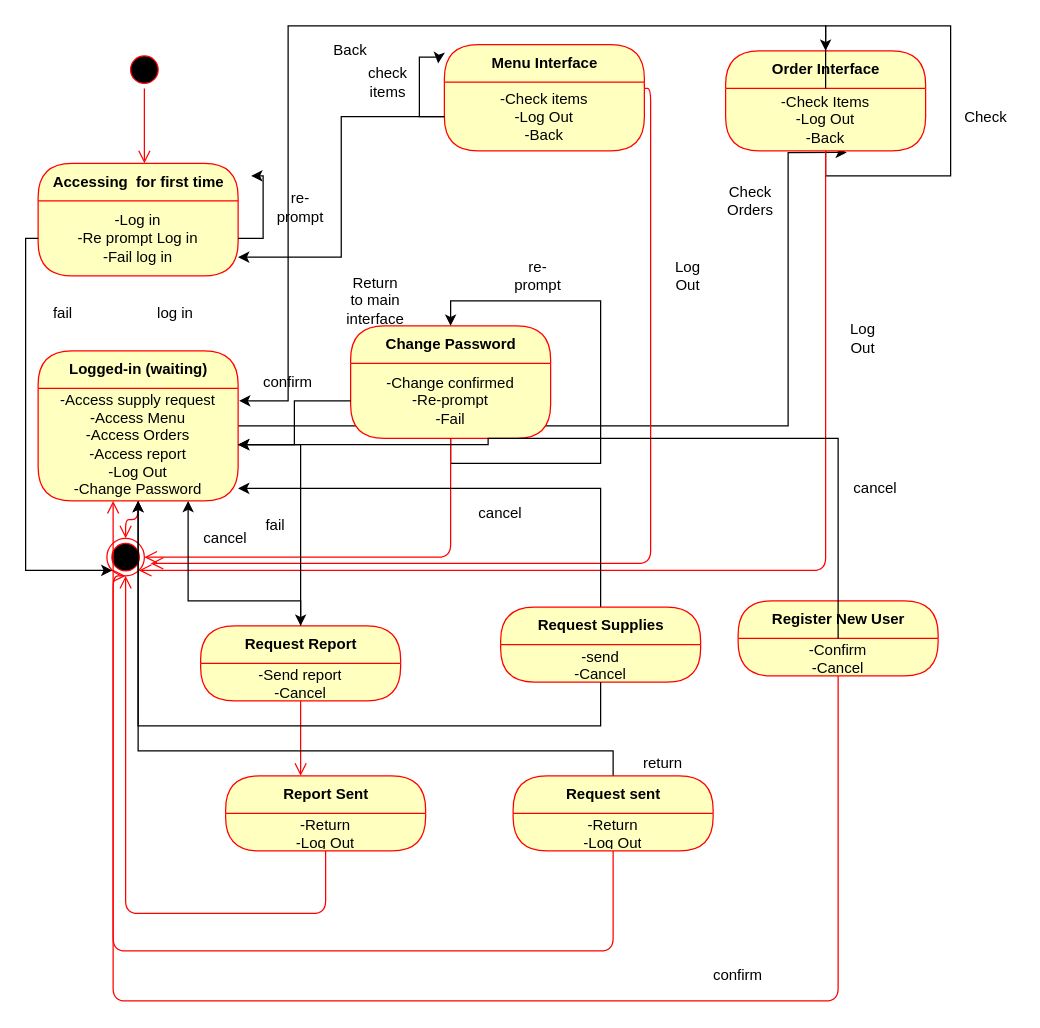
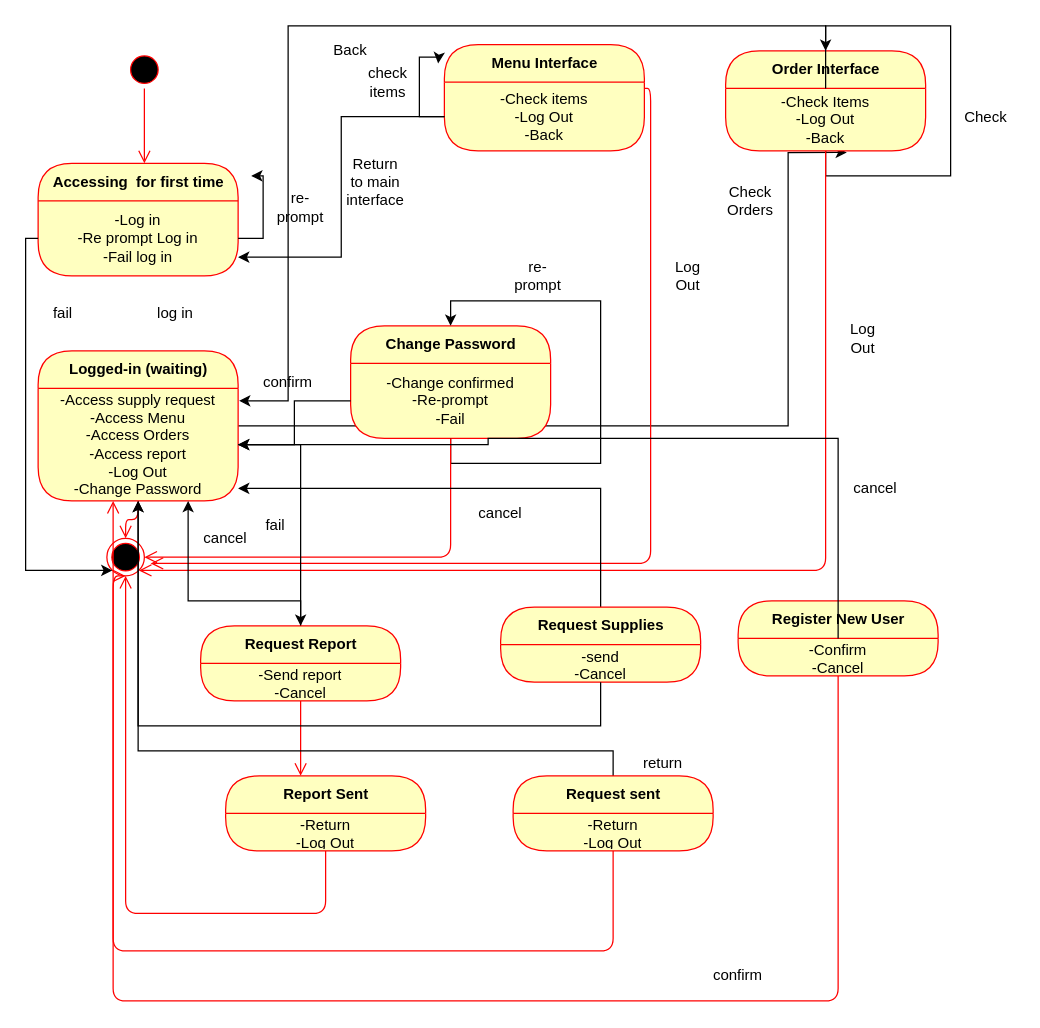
node "Return to main interface": moved (376, 301) -> (376, 182)
